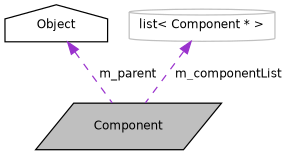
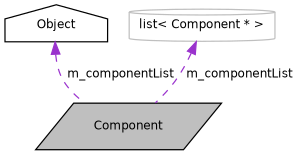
edge "Component" -> "Object": label " m_parent" -> " m_componentList"
